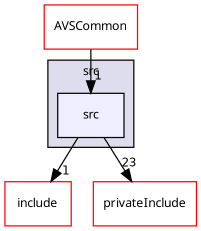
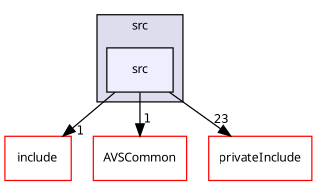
edge "AVSCommon" -> "src": reversed
